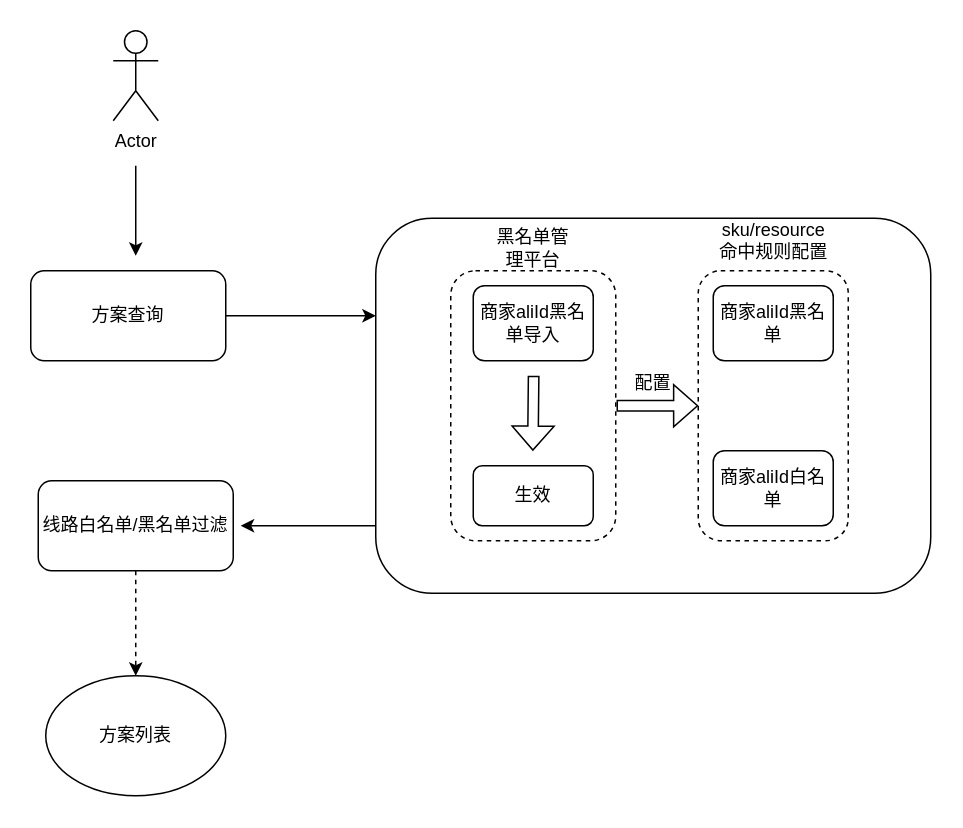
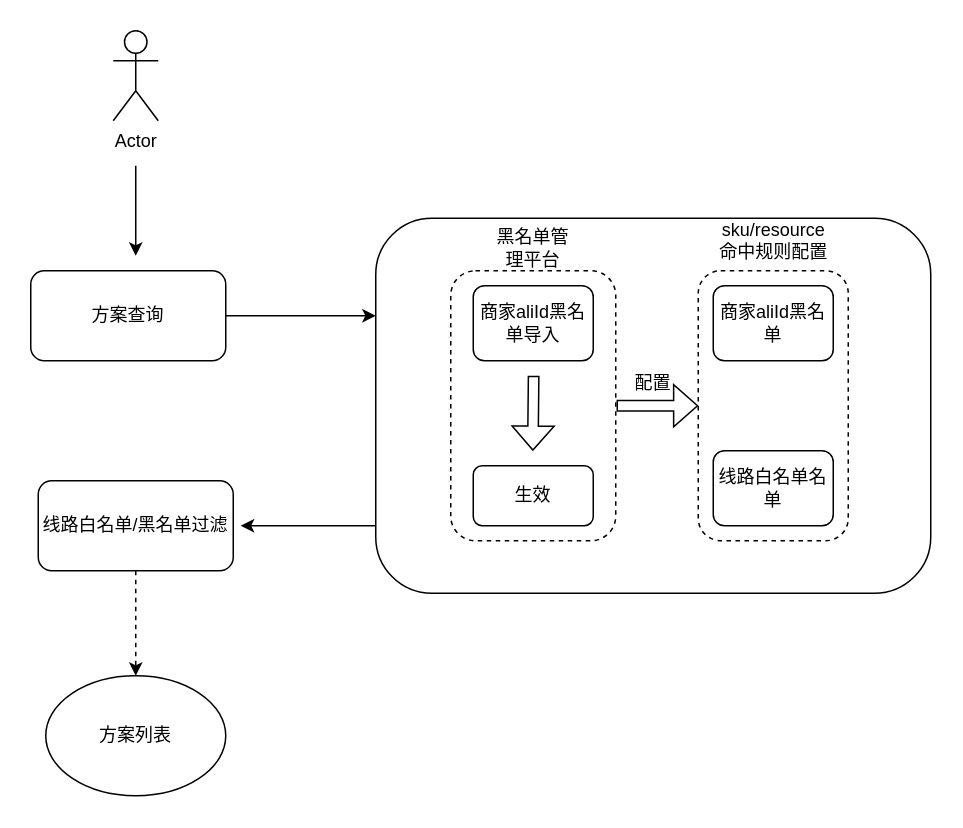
node "商家aliId白名单": label "商家aliId白名单" -> "线路白名单名单"
